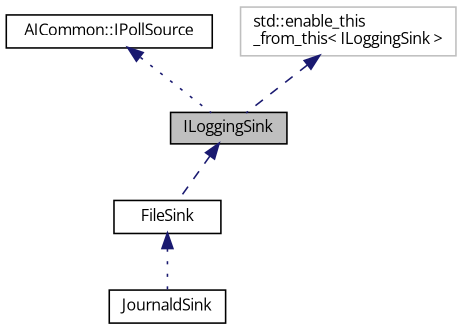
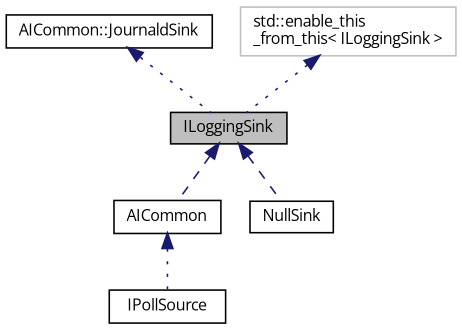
node "AICommon::IPollSource": label "AICommon::IPollSource" -> "AICommon::JournaldSink"
edge "ILoggingSink" -> "std::enable_this _from_this< ILoggingSink >": style dashed -> dotted
node "FileSink": label "FileSink" -> "AICommon"
node "NullSink": added
node "JournaldSink": label "JournaldSink" -> "IPollSource"
